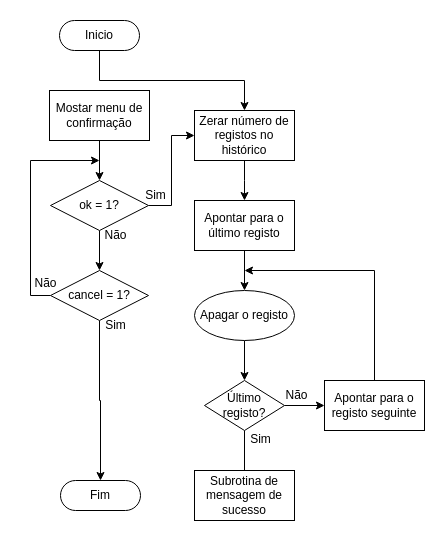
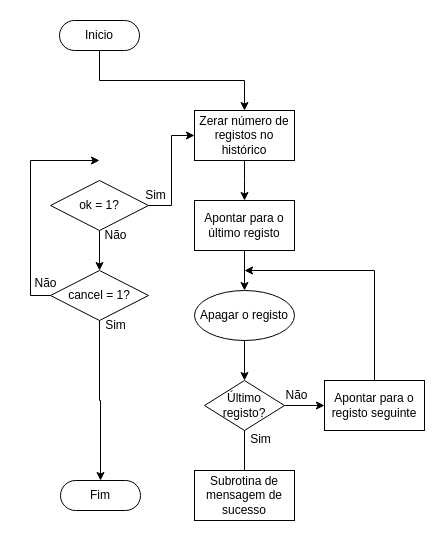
node "Mostar menu de confirmação": removed
edge "Mostar menu de confirmação" -> "ok = 1?": removed
